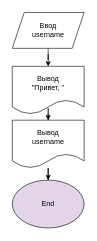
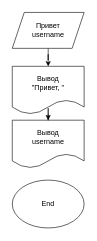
node "Ввод username": label "Ввод username" -> "Привет username"
edge "Вывод username" -> "End": removed
node "End": fillcolor #e1d5e7 -> #ffffff
